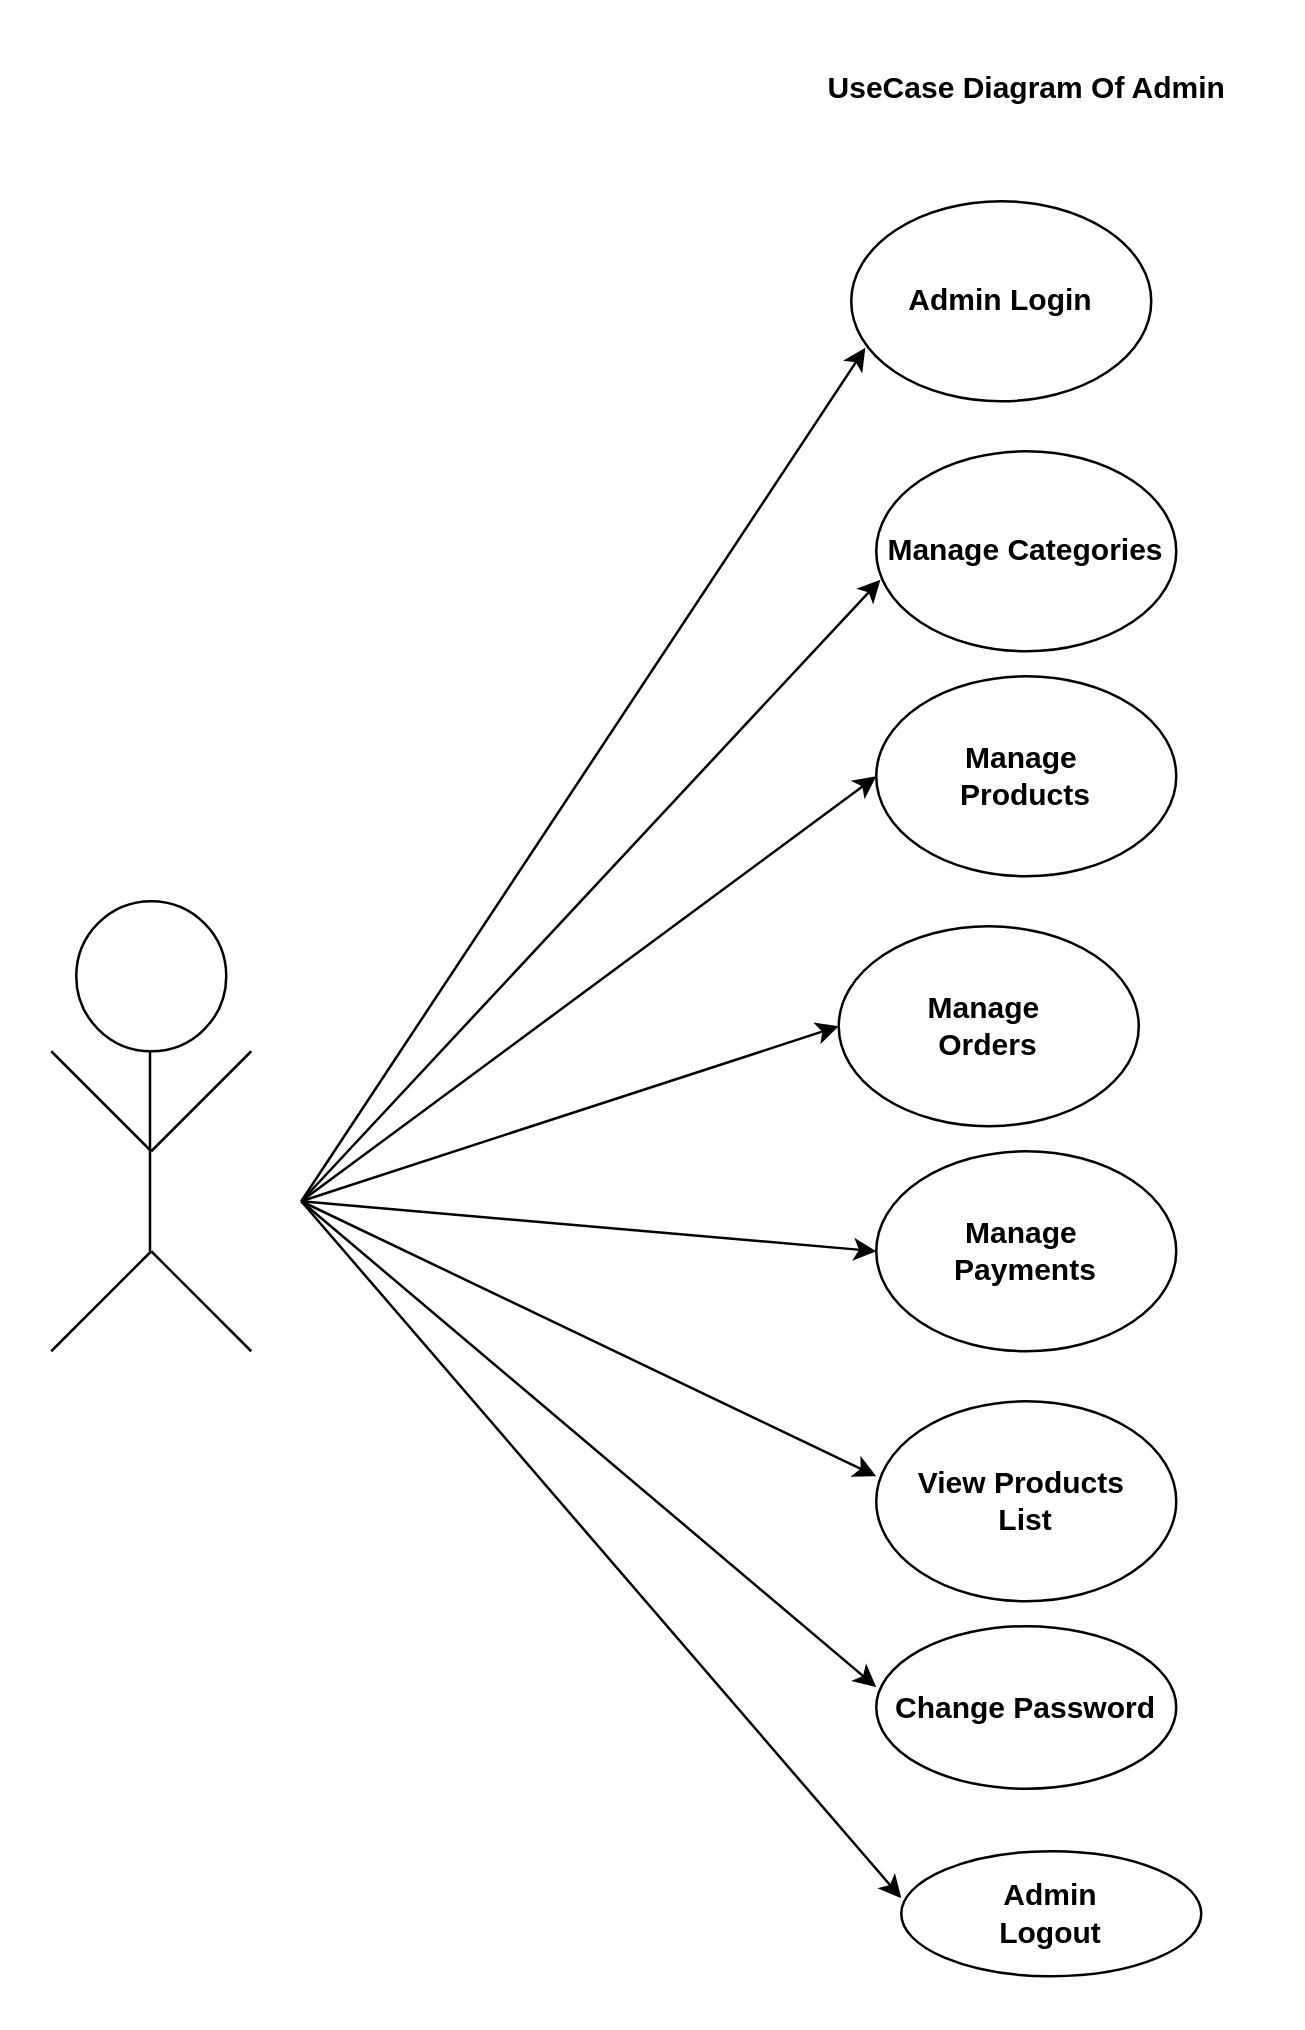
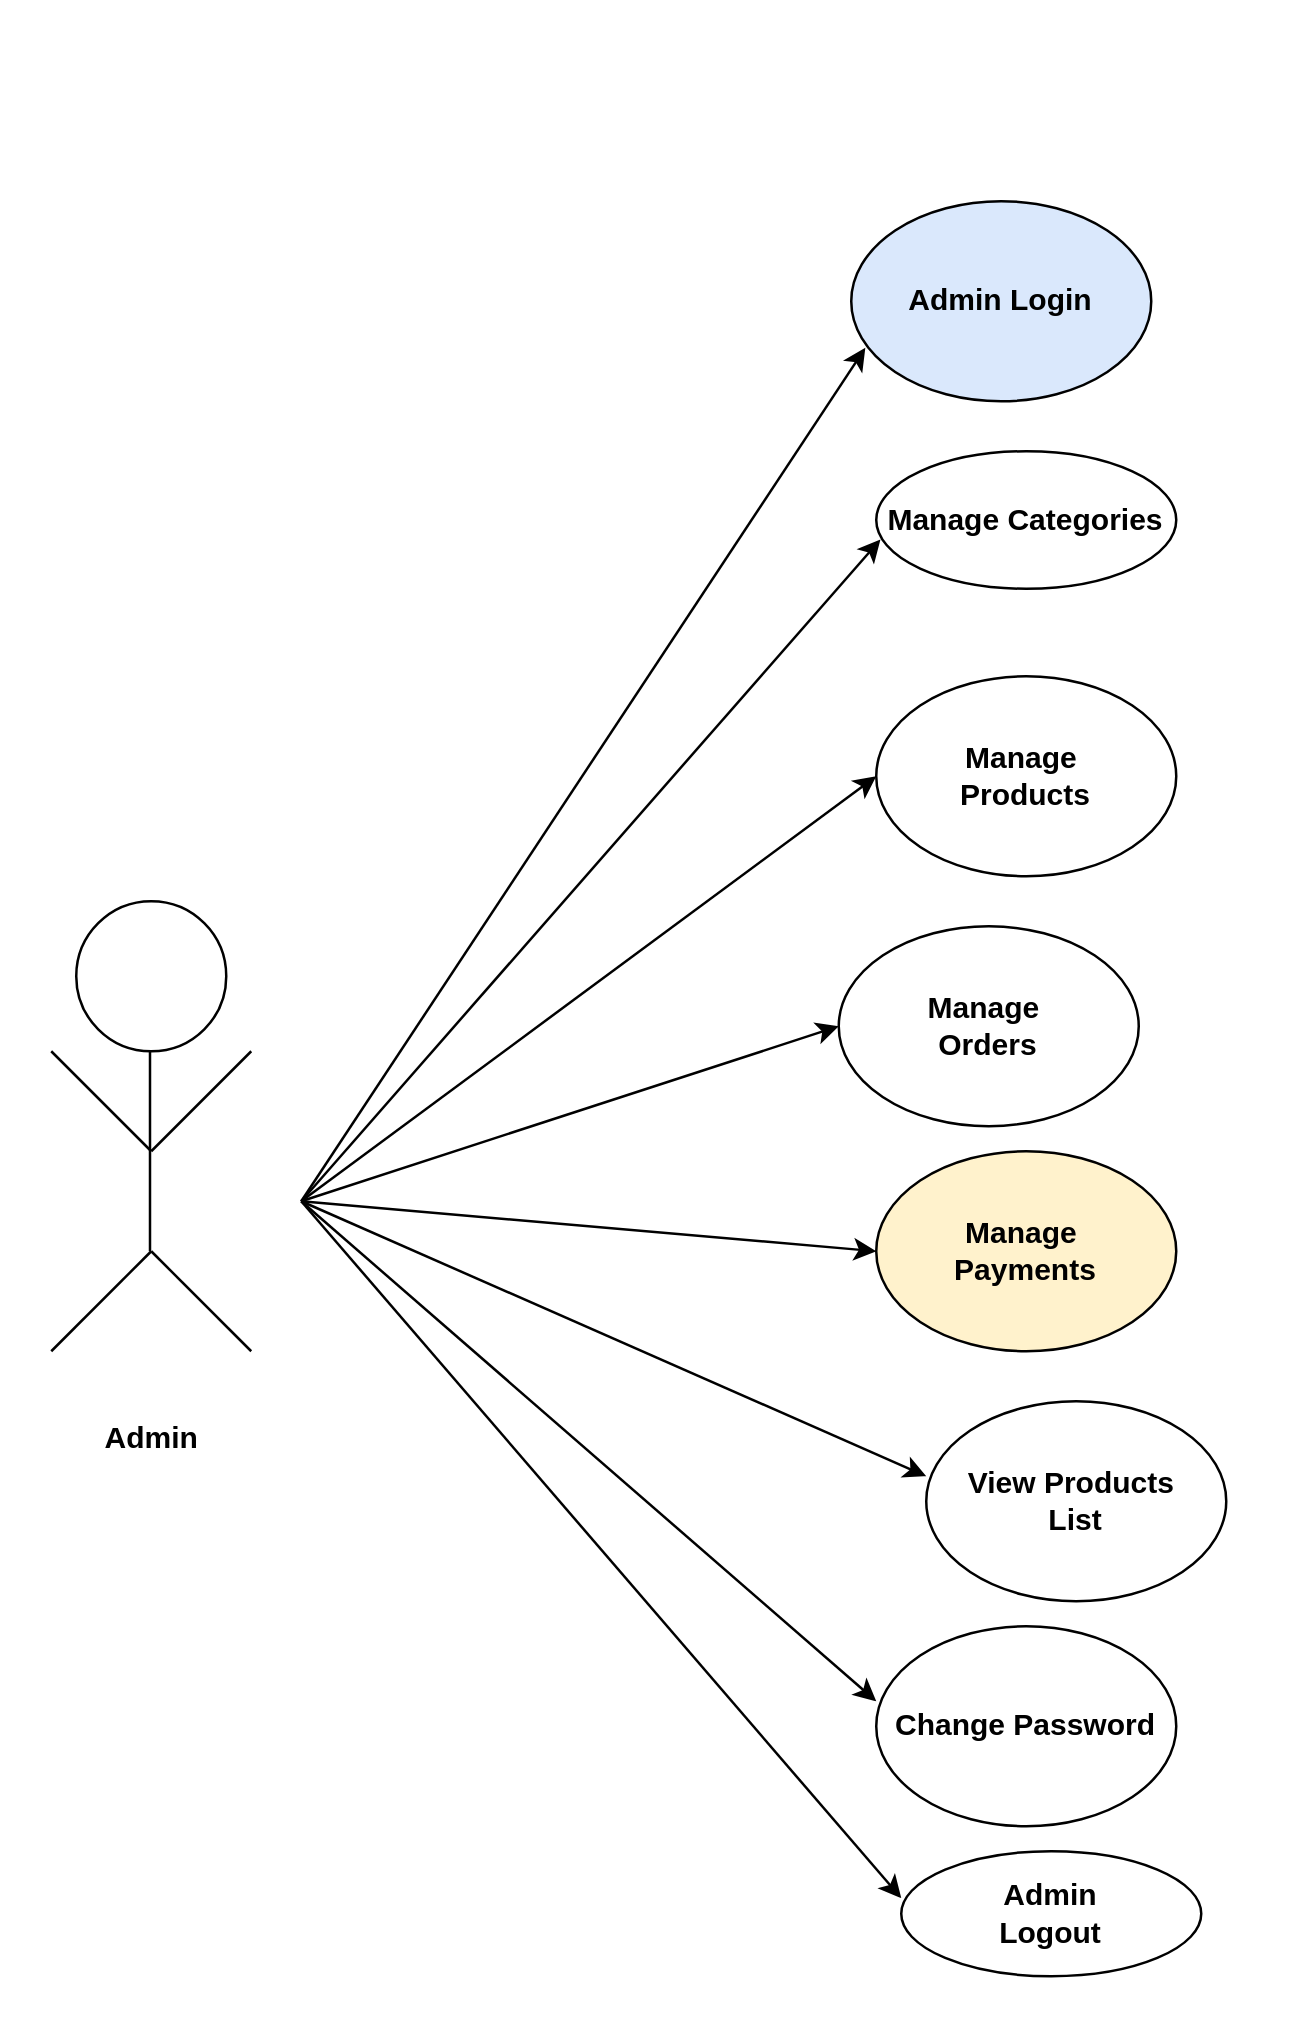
node "UseCase Diagram Of Admin": removed
node "Admin Login": fillcolor #ffffff -> #dae8fc
node "Manage Categories": size 300x200 -> 300x138
node "Manage Payments": fillcolor #ffffff -> #fff2cc
node "Admin": added
node "View Products List": moved (1026, 1501) -> (1076, 1501)
node "Change Password": size 300x163 -> 300x200
